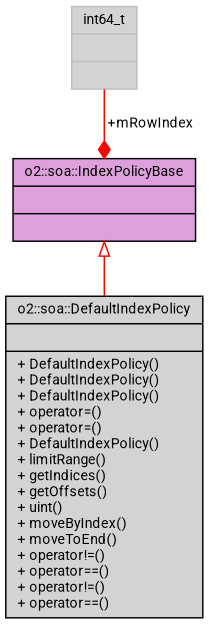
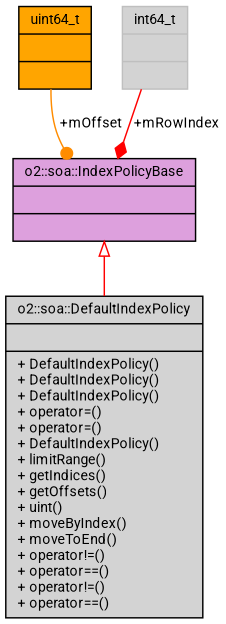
node "uint64_t": added
